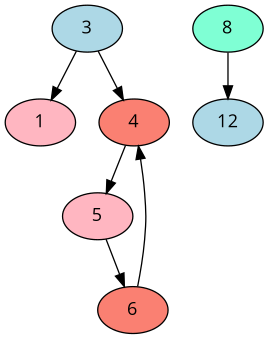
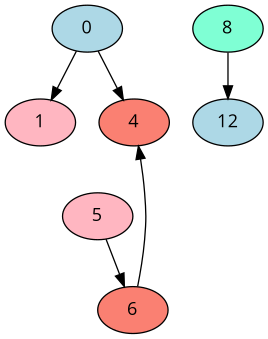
node "3": label "3" -> "0"
edge "4" -> "5": removed
